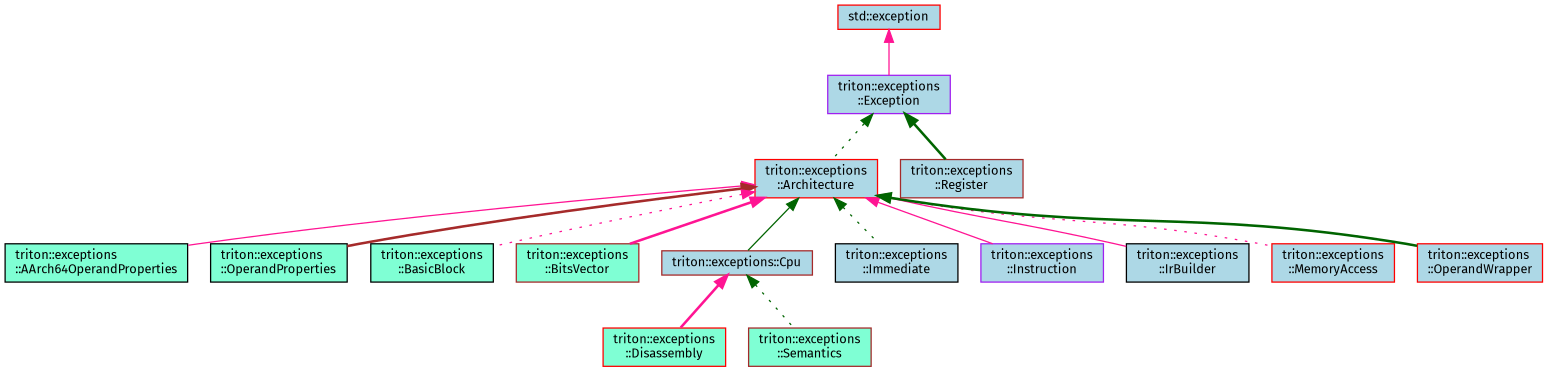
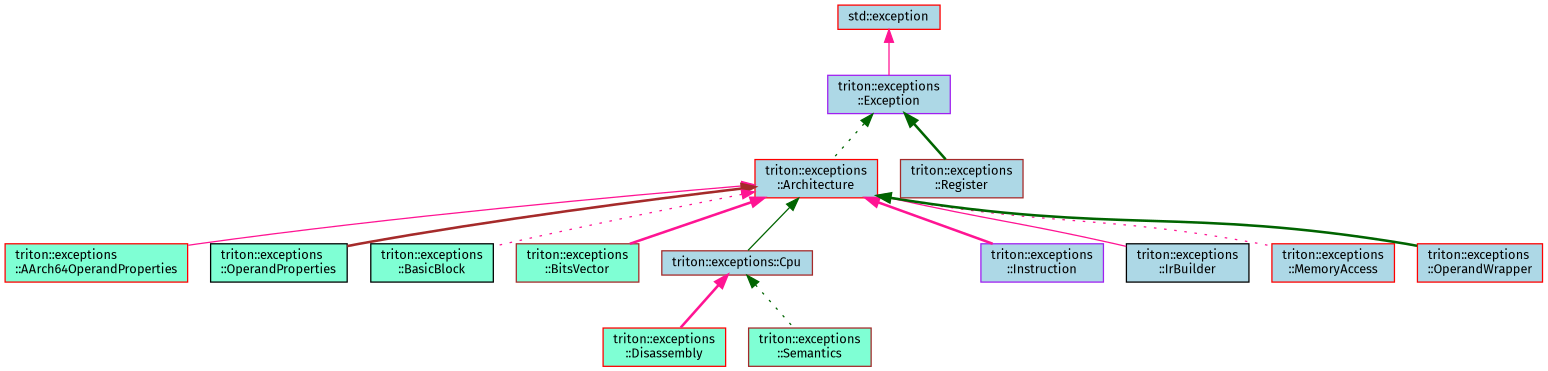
edge "triton::exceptions ::Instruction" -> "triton::exceptions ::Architecture": style solid -> bold
node "triton::exceptions ::AArch64OperandProperties": color black -> red
node "triton::exceptions ::Immediate": removed
